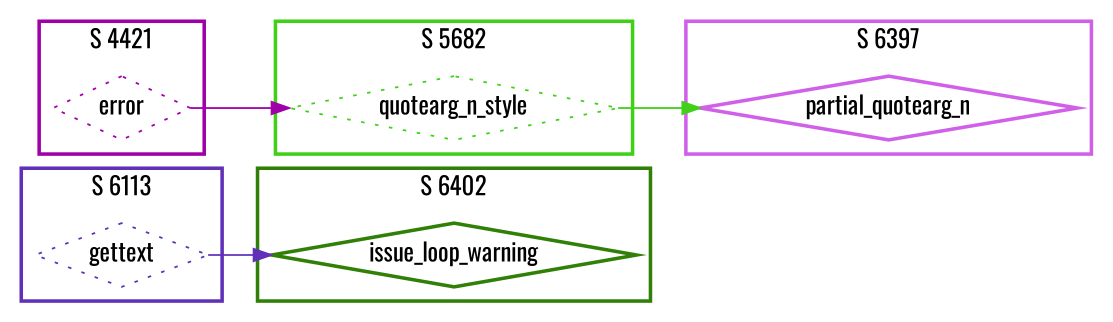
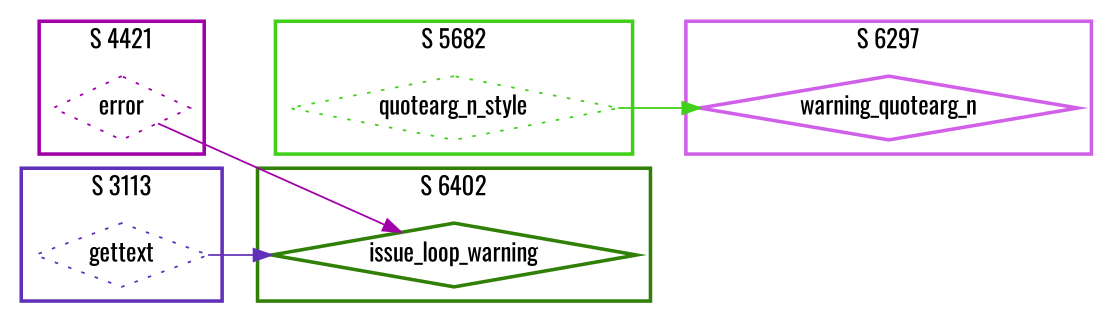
cluster "S 6397": label "S 6397" -> "S 6297"
edge "error" -> "quotearg_n_style": now "error" -> "issue_loop_warning"
node "partial_quotearg_n": label "partial_quotearg_n" -> "warning_quotearg_n"
cluster "S 6113": label "S 6113" -> "S 3113"
